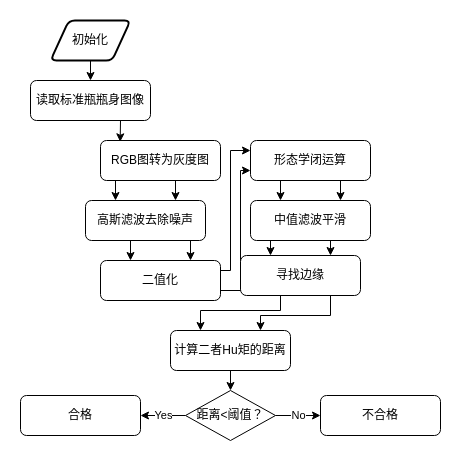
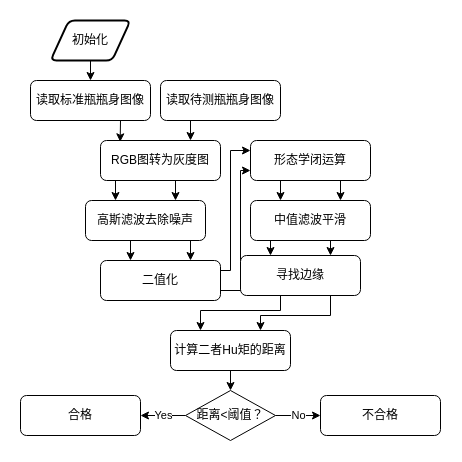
node "读取待测瓶瓶身图像": added
edge "读取待测瓶瓶身图像" -> "RGB图转为灰度图": added
